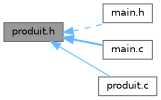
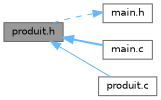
edge "main.h" -> "produit.h": reversed
